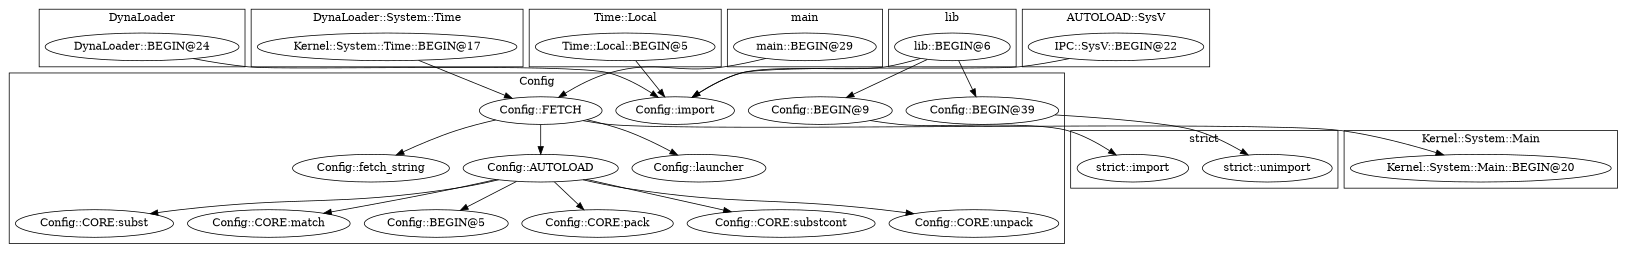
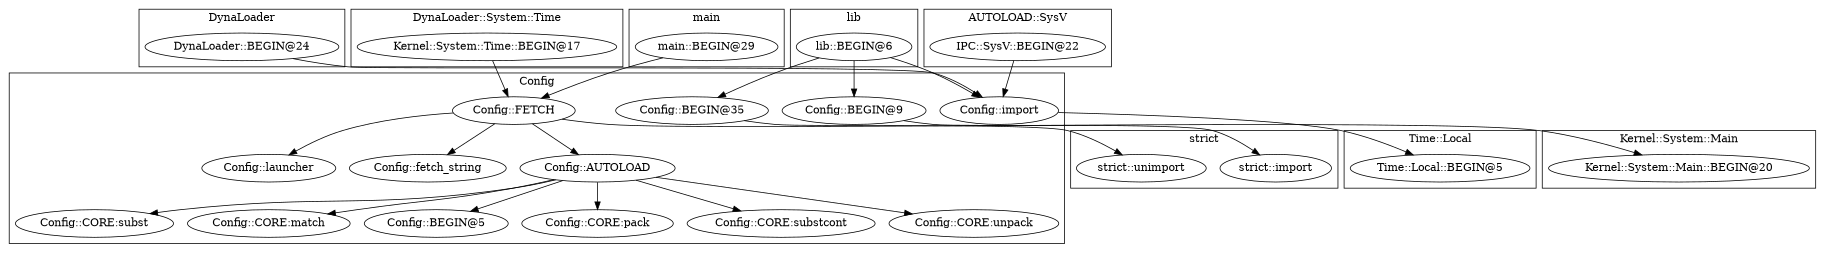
edge "Time::Local::BEGIN@5" -> "Config::import": reversed
node "Config::BEGIN@39": label "Config::BEGIN@39" -> "Config::BEGIN@35"
